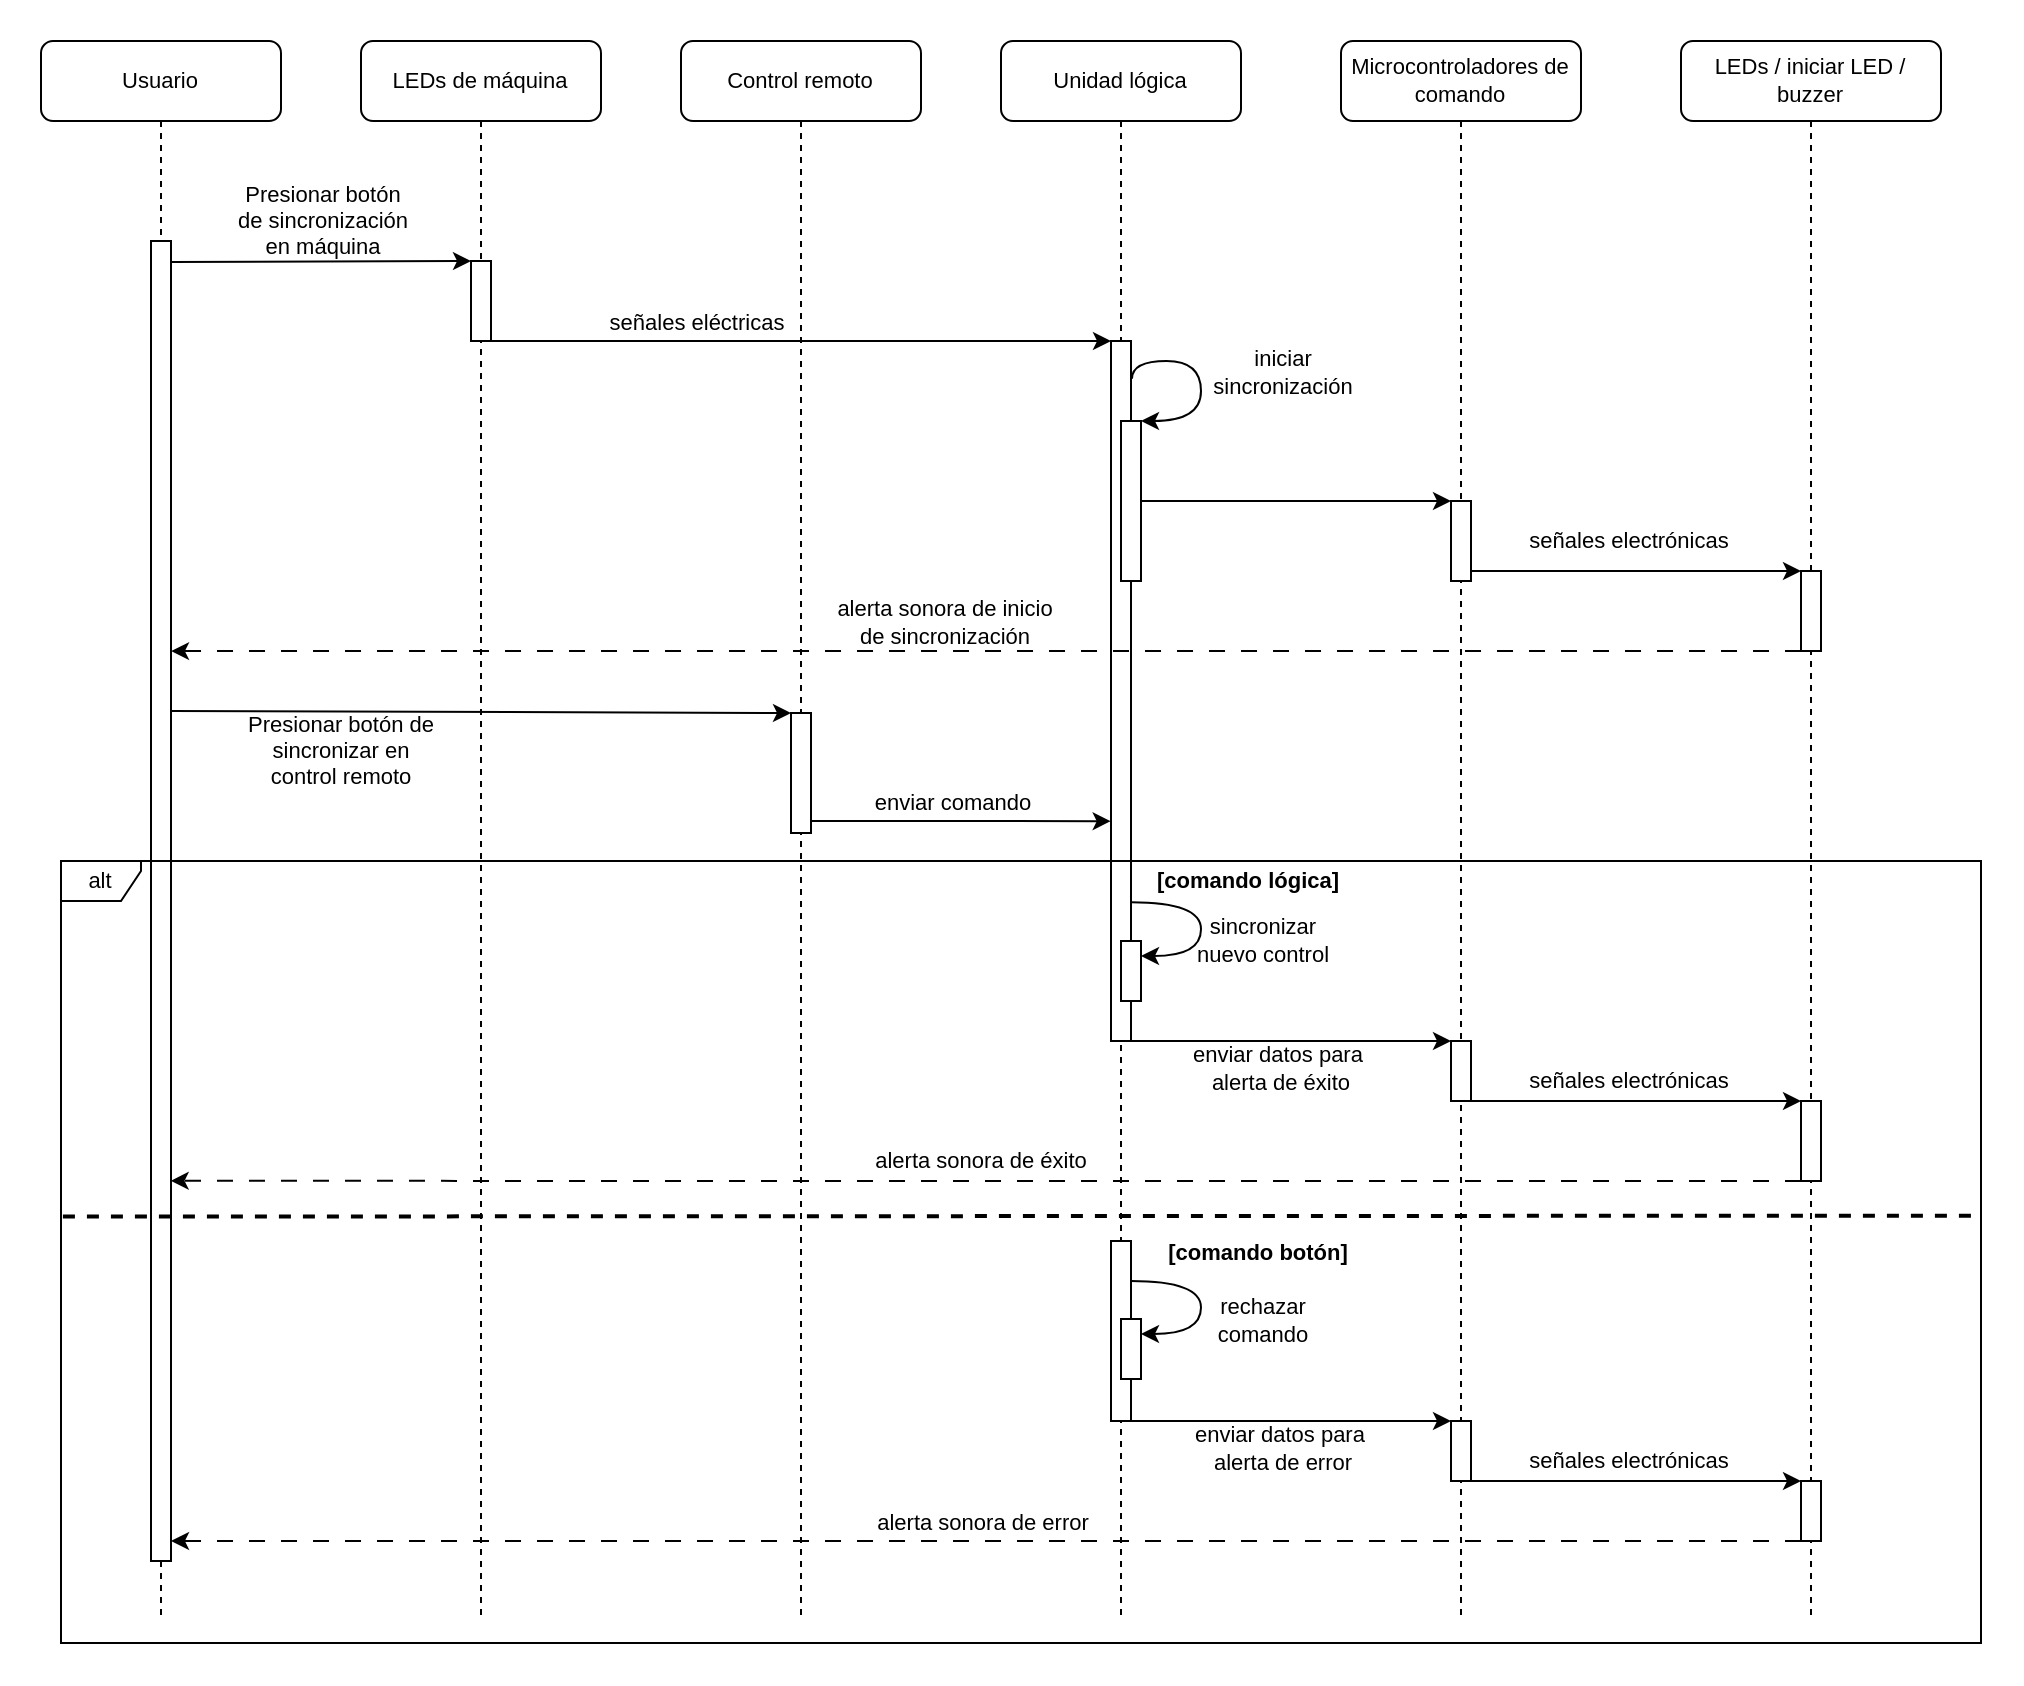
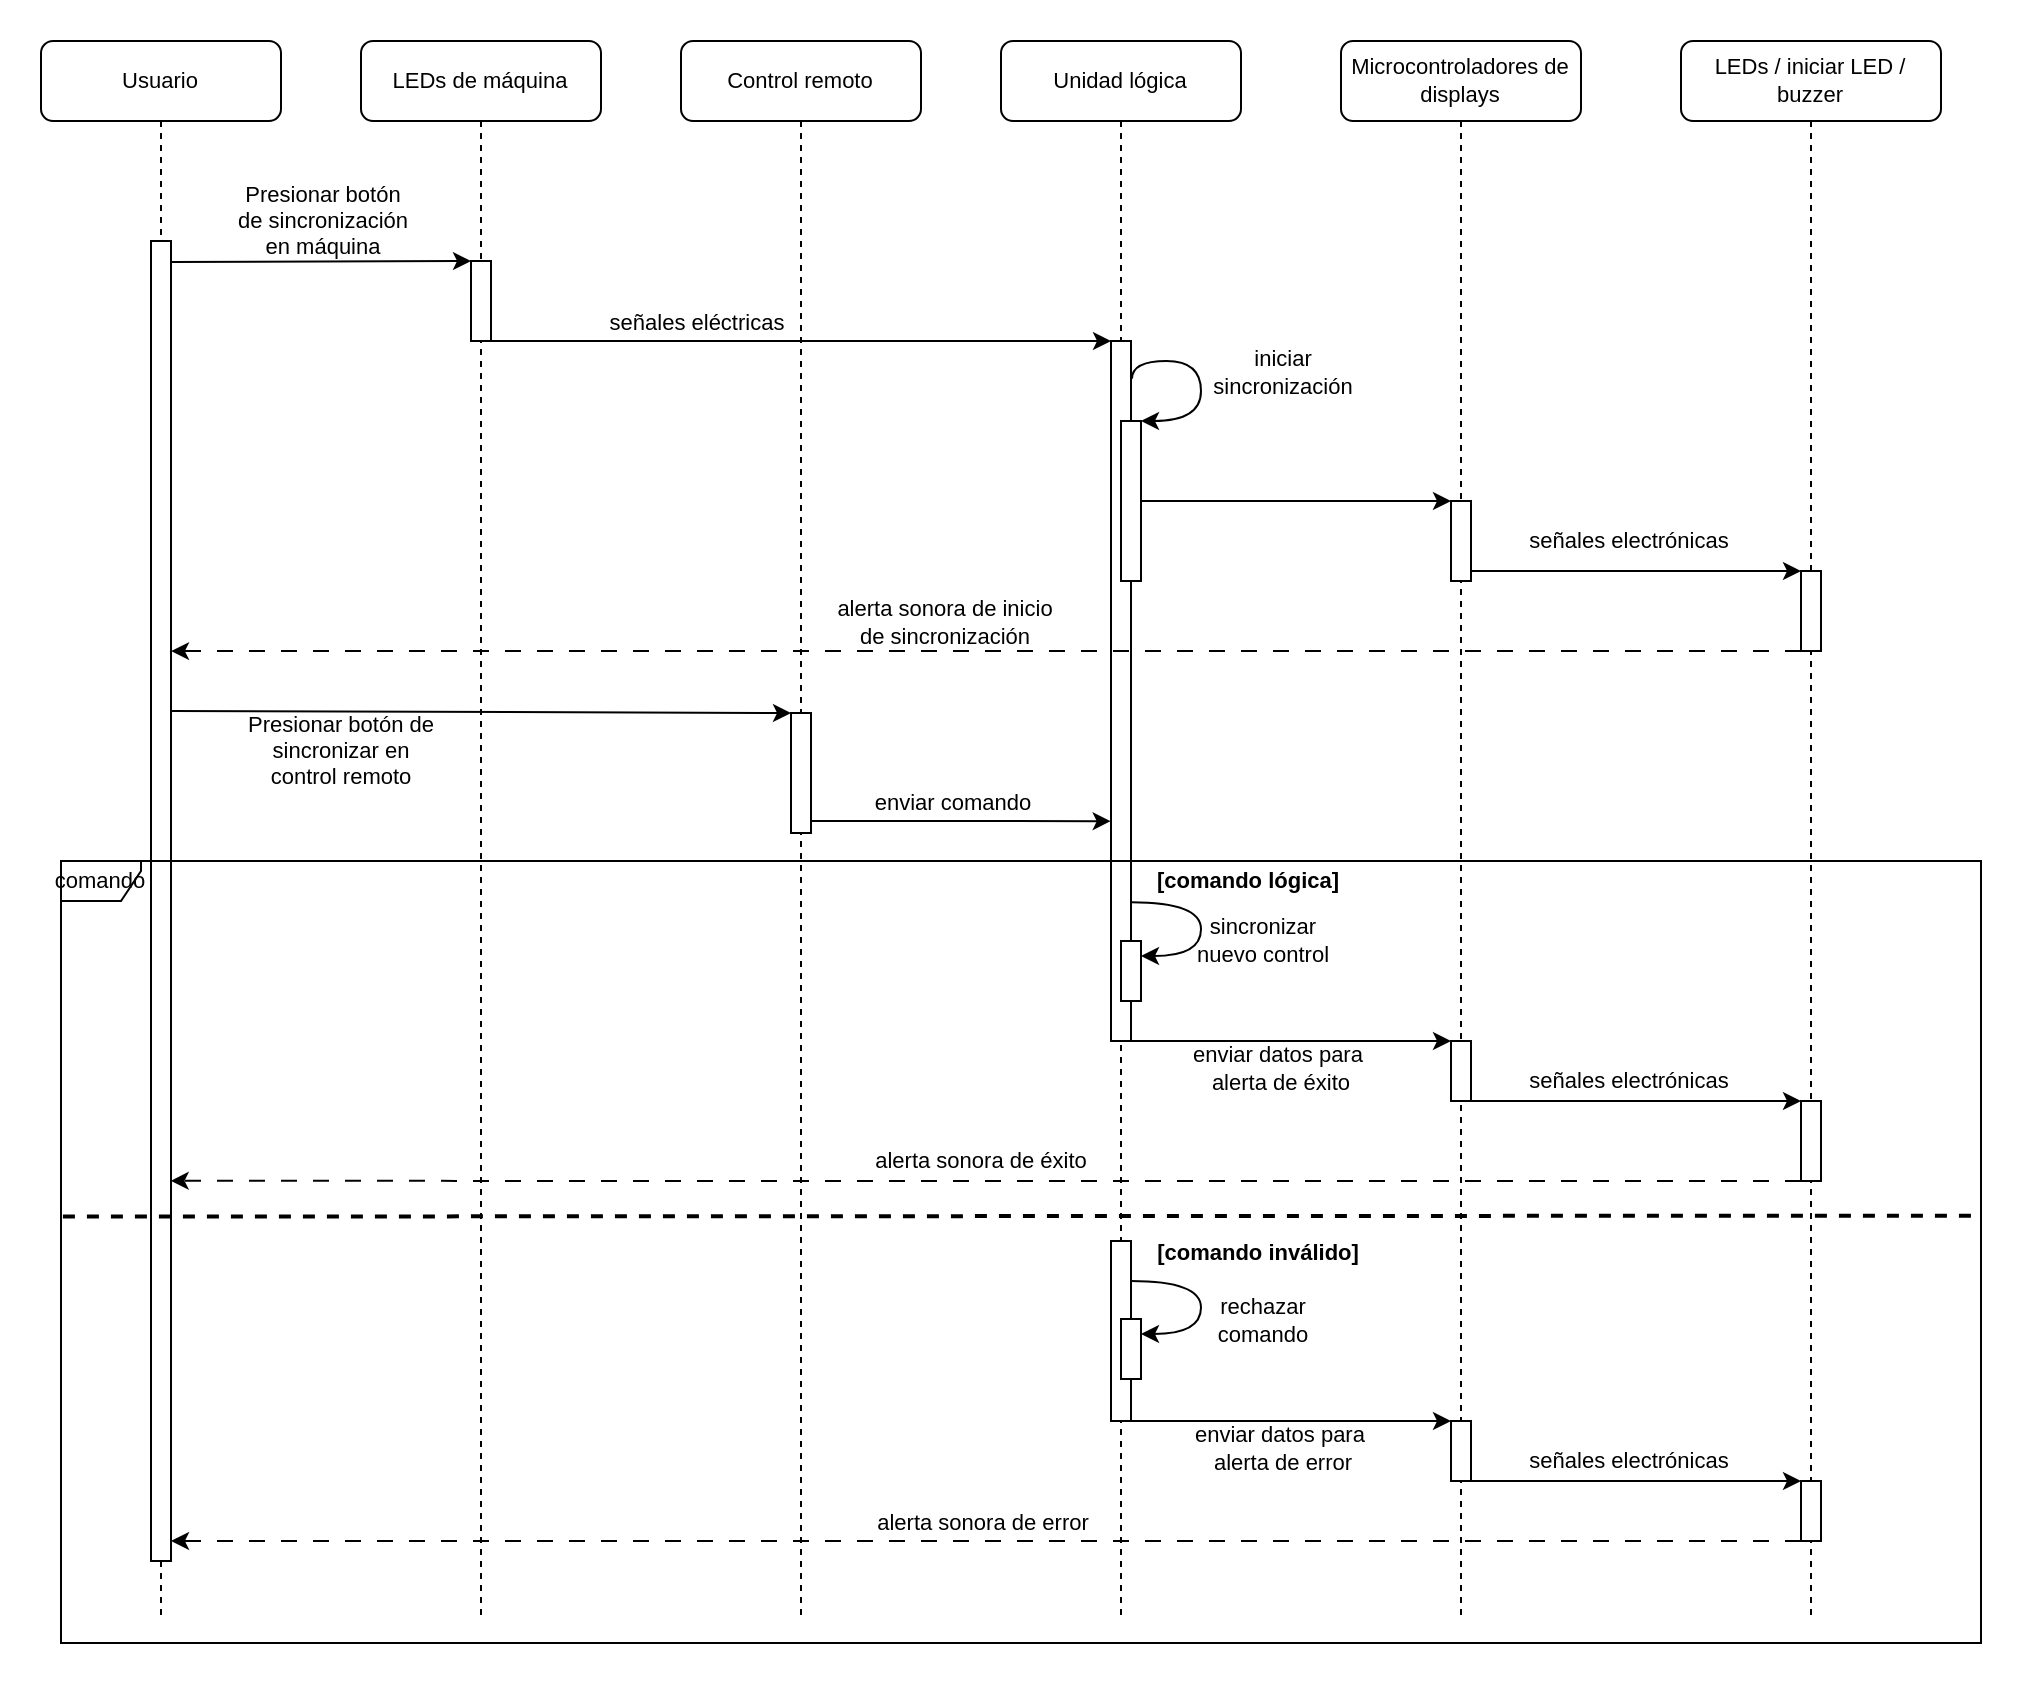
node "Microcontroladores de comando": label "Microcontroladores de comando" -> "Microcontroladores de displays"
node "alt": label "alt" -> "comando"
node "[comando botón]": label "[comando botón]" -> "[comando inválido]"
